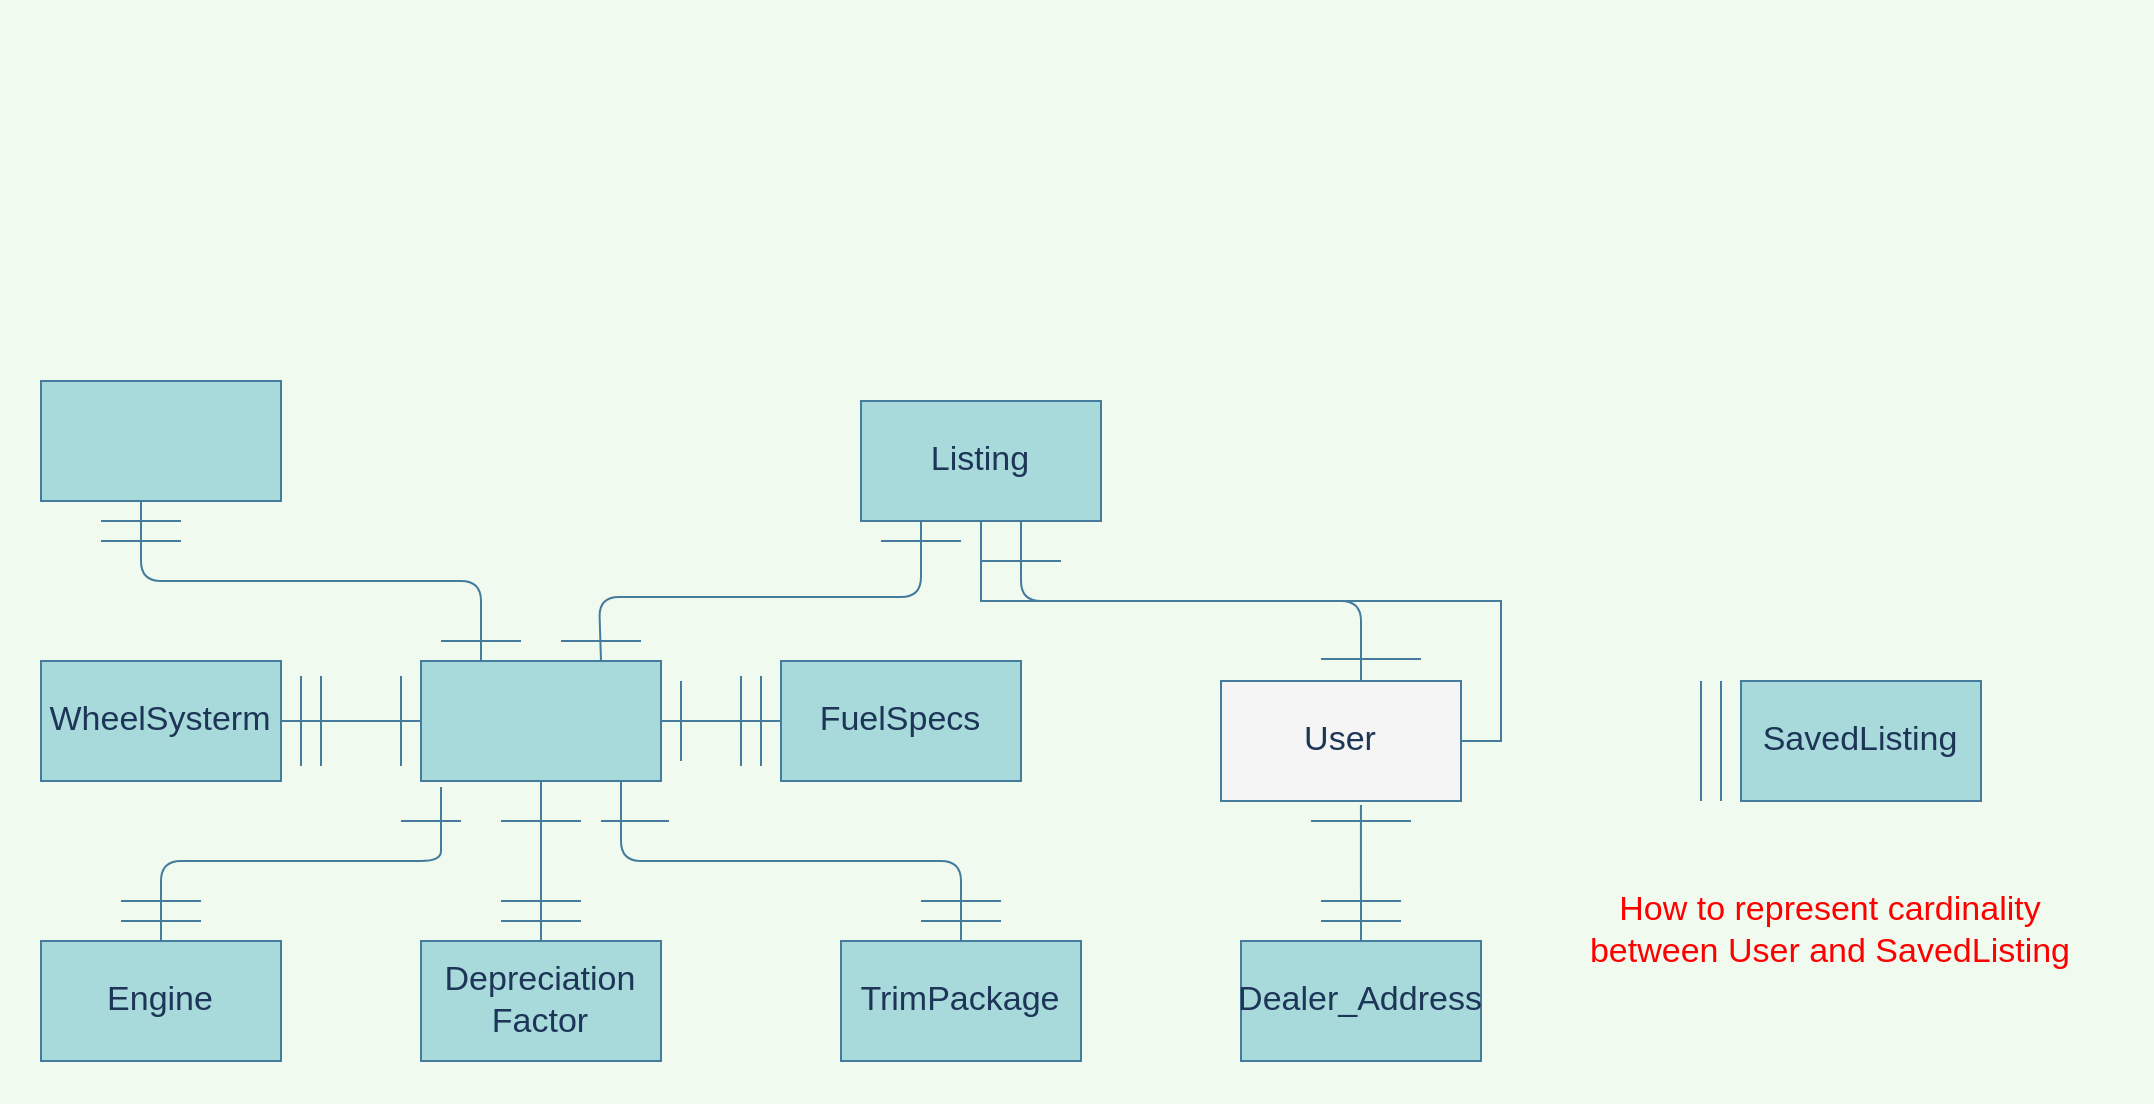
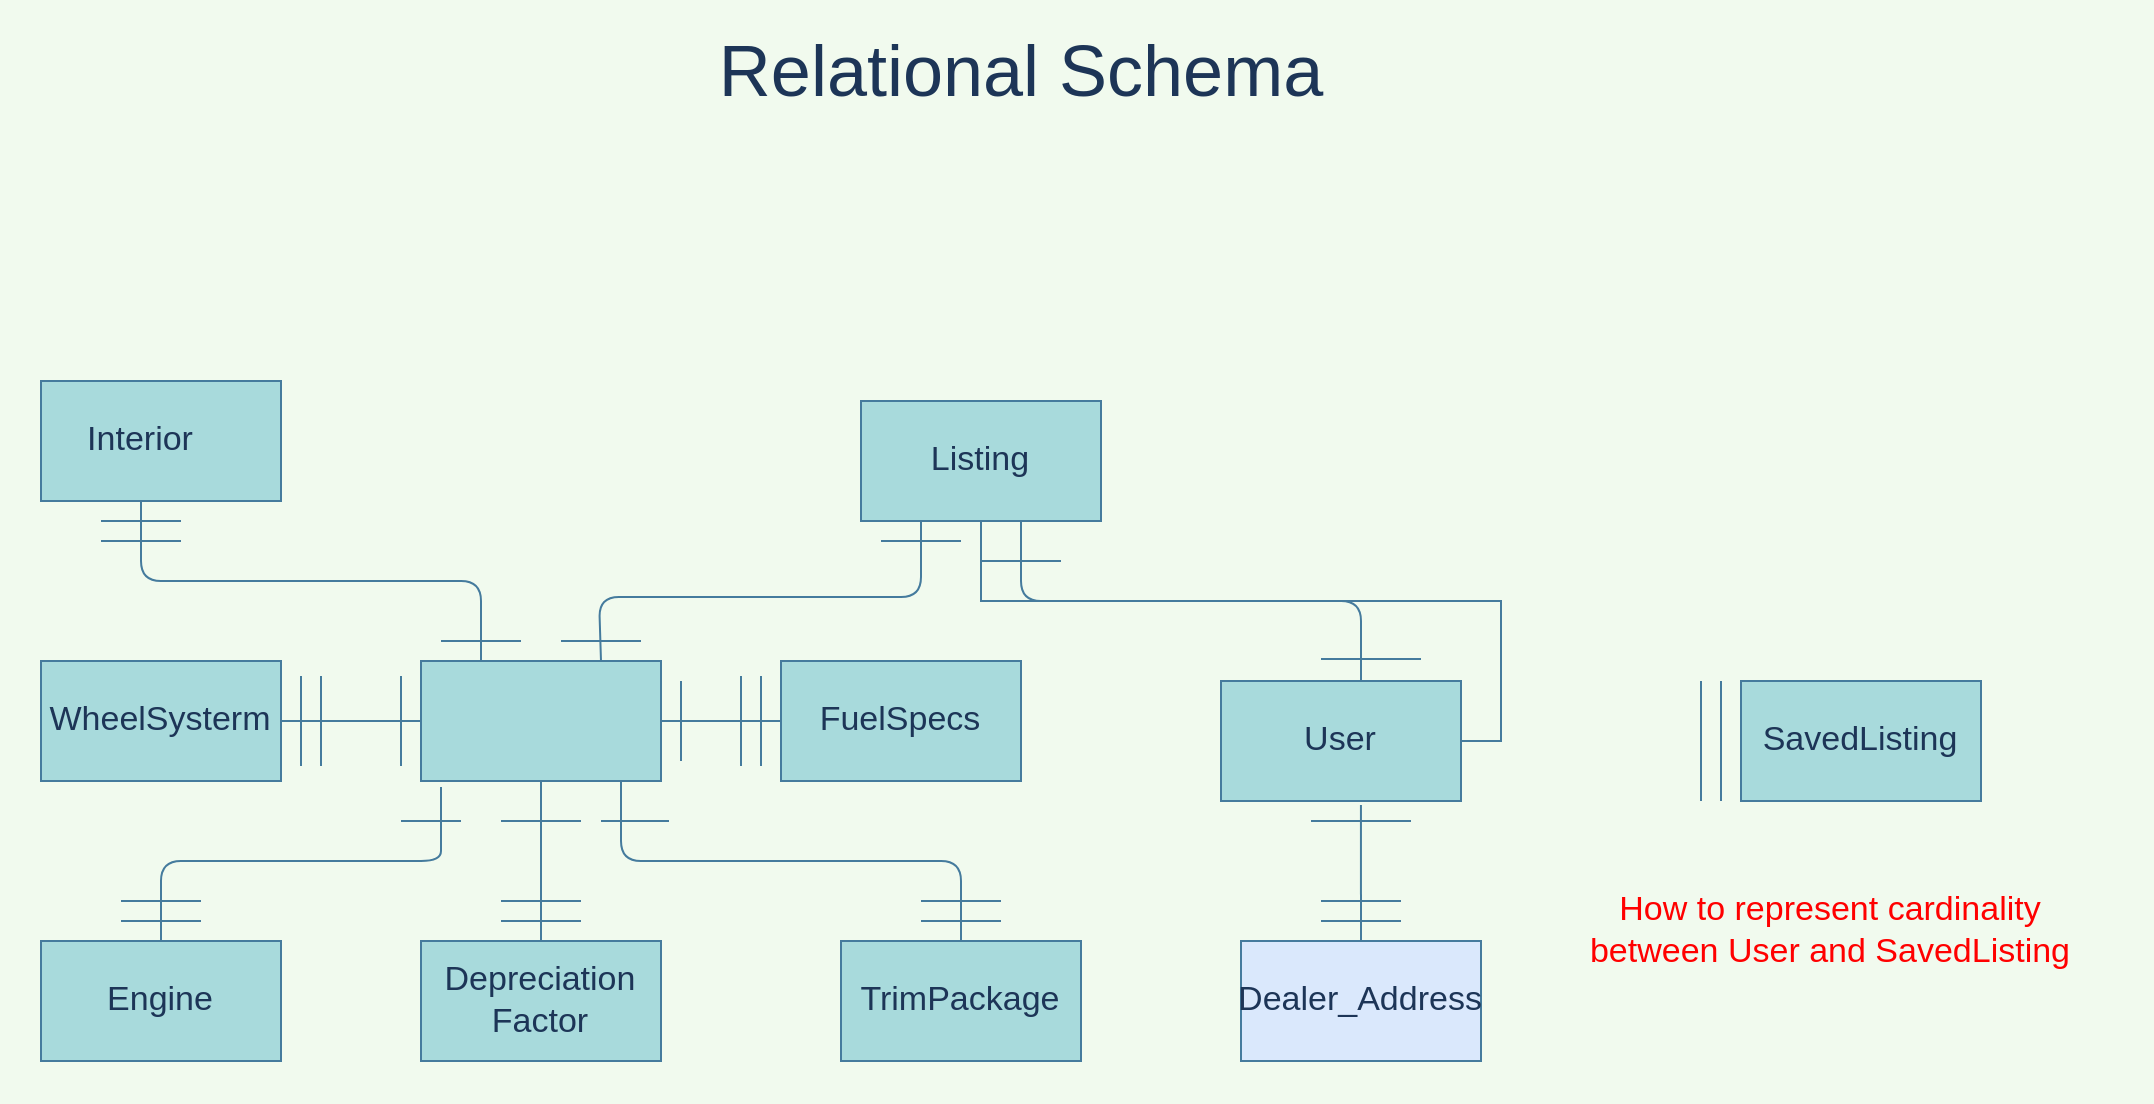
node "Relational Schema": added
node "Interior": added
node "User": fillcolor #f5f5f5 -> #a8dadc
node "Dealer_Address": fillcolor #a8dadc -> #dae8fc
